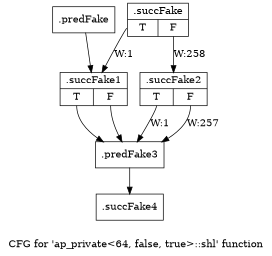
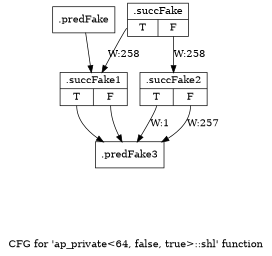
edge ".succFake" -> ".succFake1": label "W:1" -> "W:258"
node ".succFake4": removed
